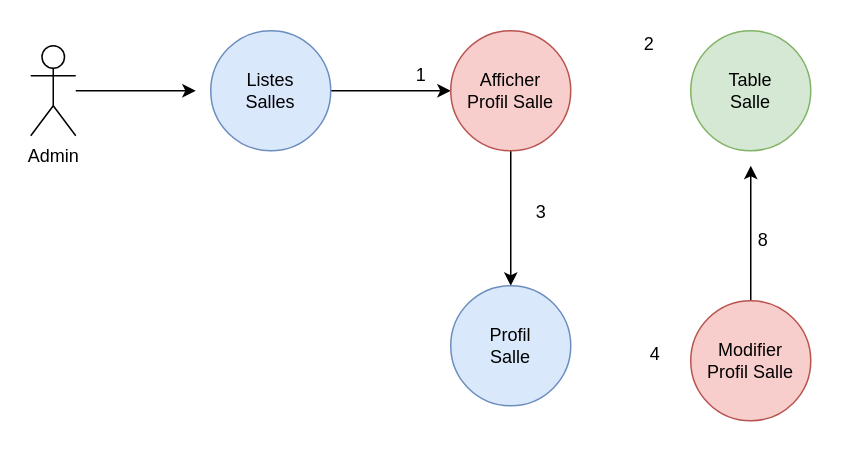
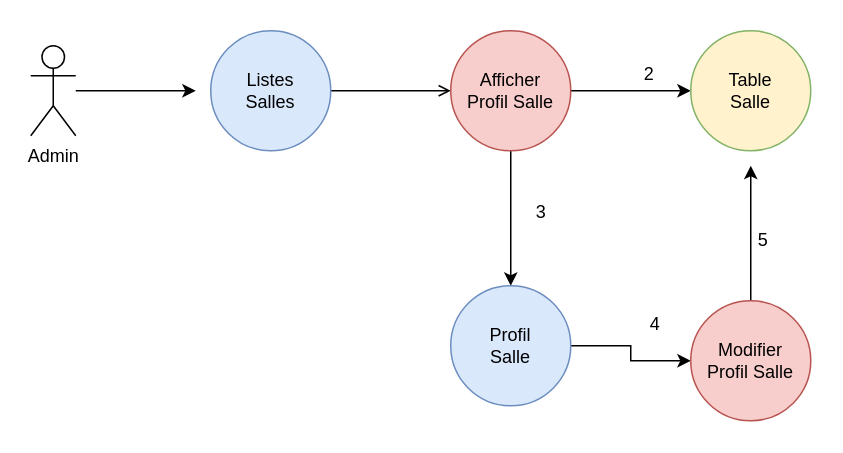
node "2": moved (649, 44) -> (649, 74)
node "1": removed
edge "Listes Salles" -> "Afficher Profil Salle": arrowhead classic -> open
edge "Afficher Profil Salle" -> "Table Salle": added
node "Table Salle": fillcolor #d5e8d4 -> #fff2cc
node "8": label "8" -> "5"
edge "Profil Salle" -> "Modifier Profil Salle": added
node "4": moved (655, 355) -> (655, 325)
